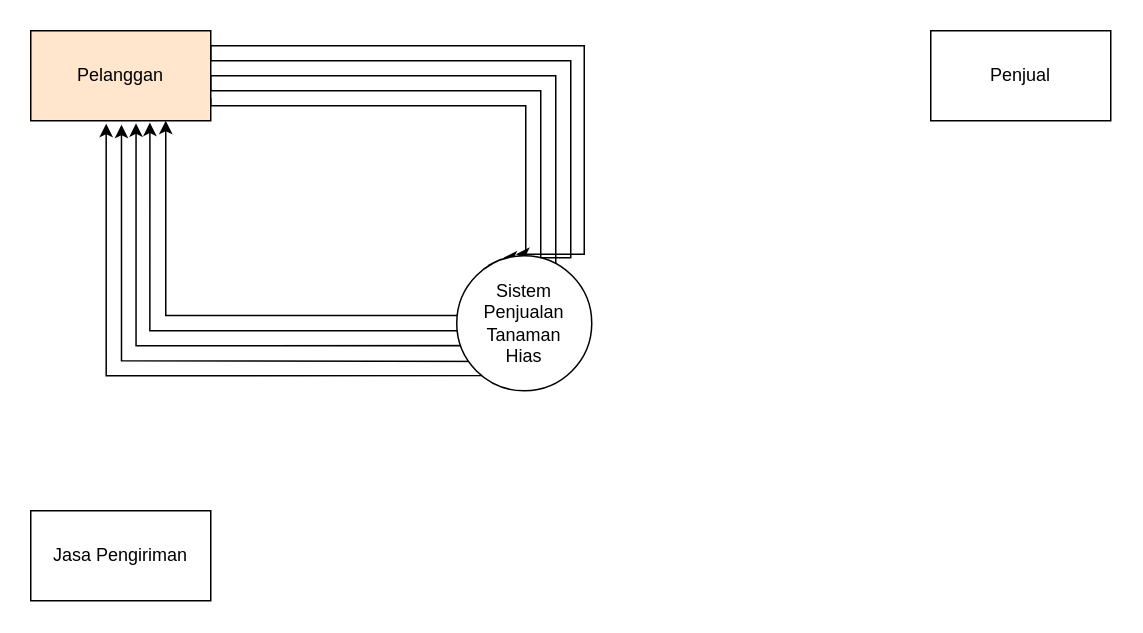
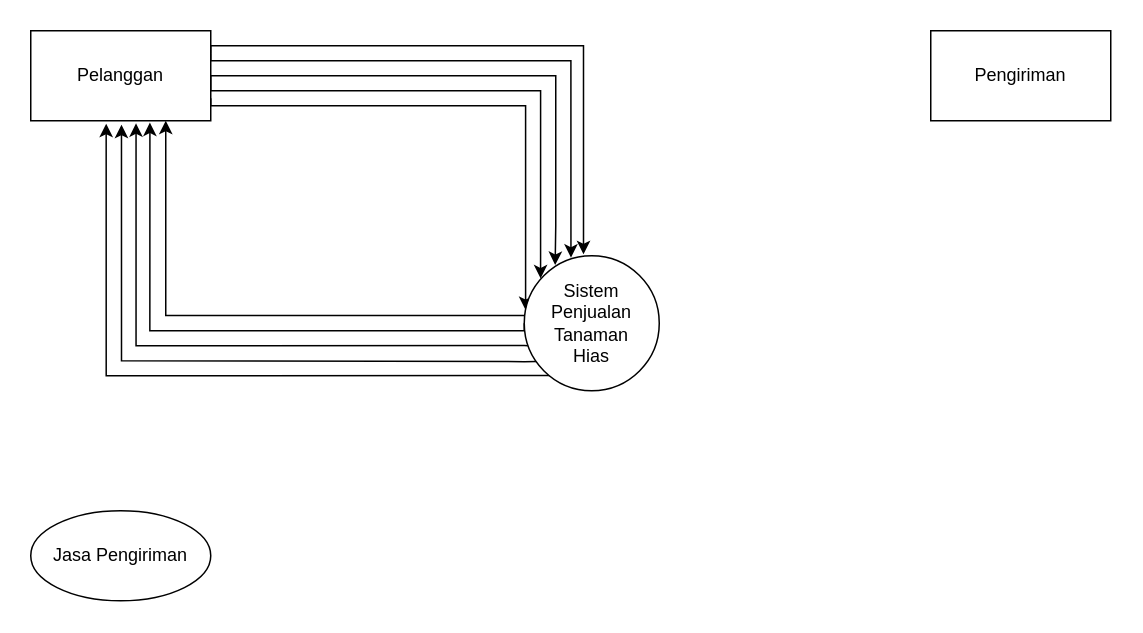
node "Pelanggan": fillcolor #ffe6cc -> #ffffff
node "Penjual": label "Penjual" -> "Pengiriman"
node "Sistem Penjualan Tanaman Hias": moved (524, 323) -> (592, 323)
node "Jasa Pengiriman": shape rectangle -> ellipse
